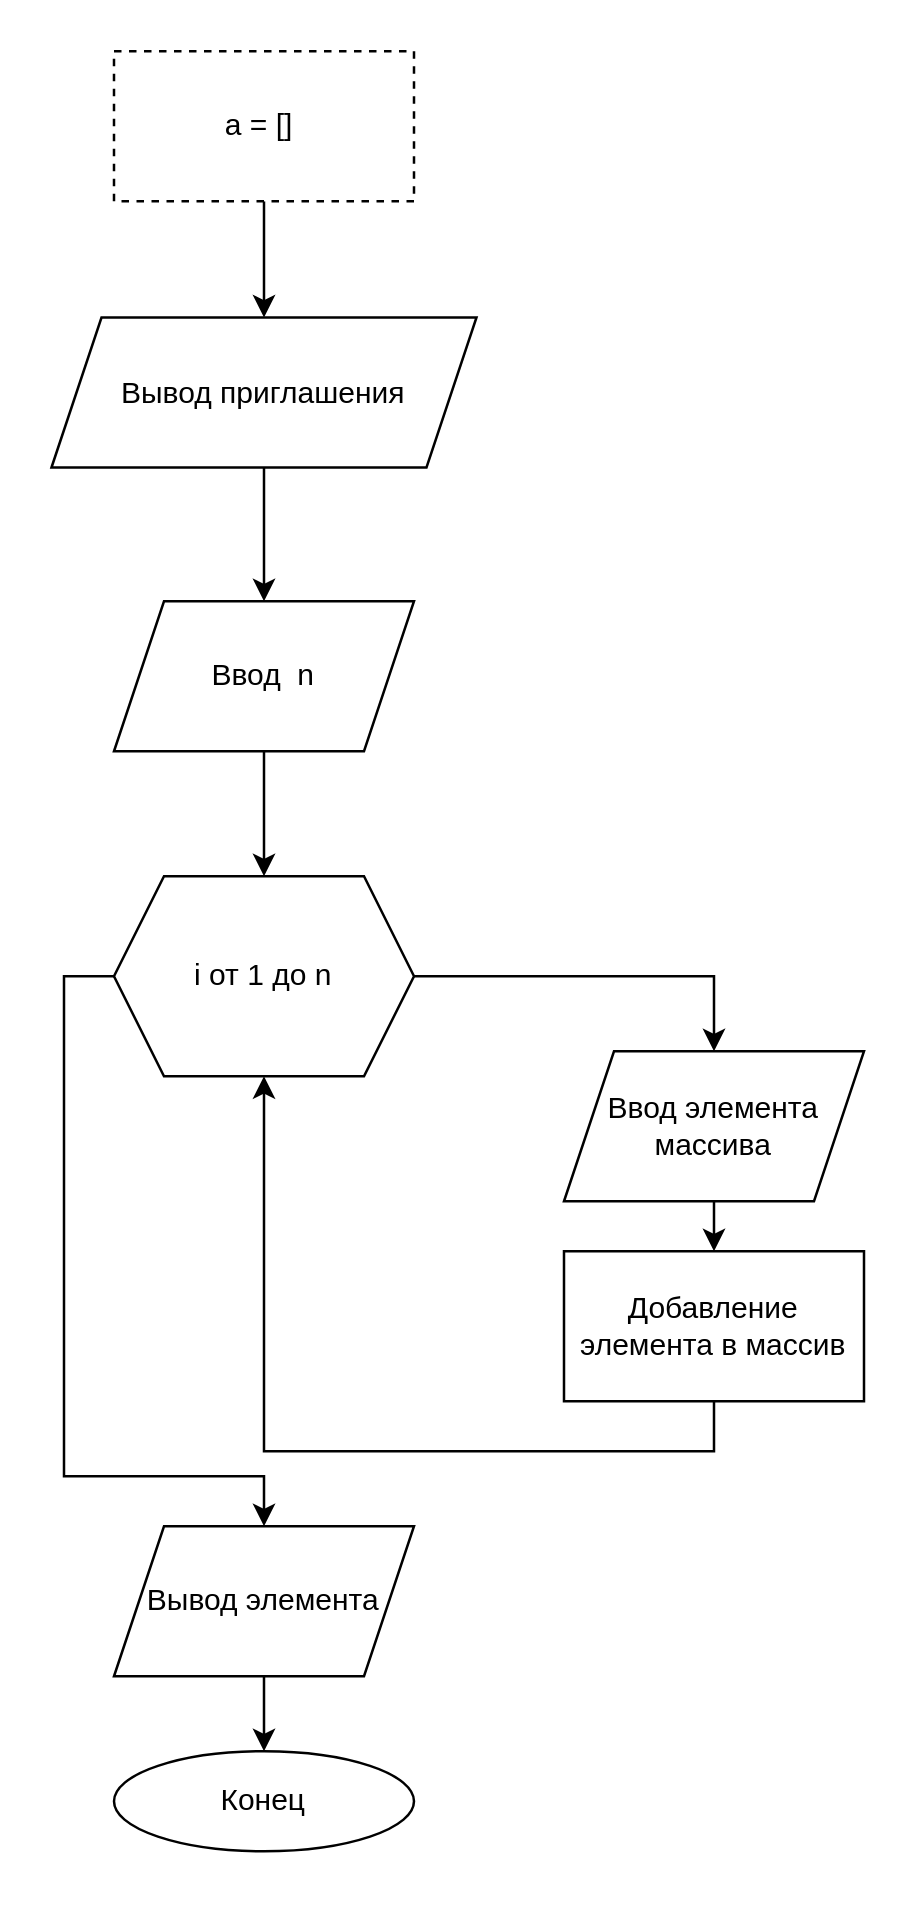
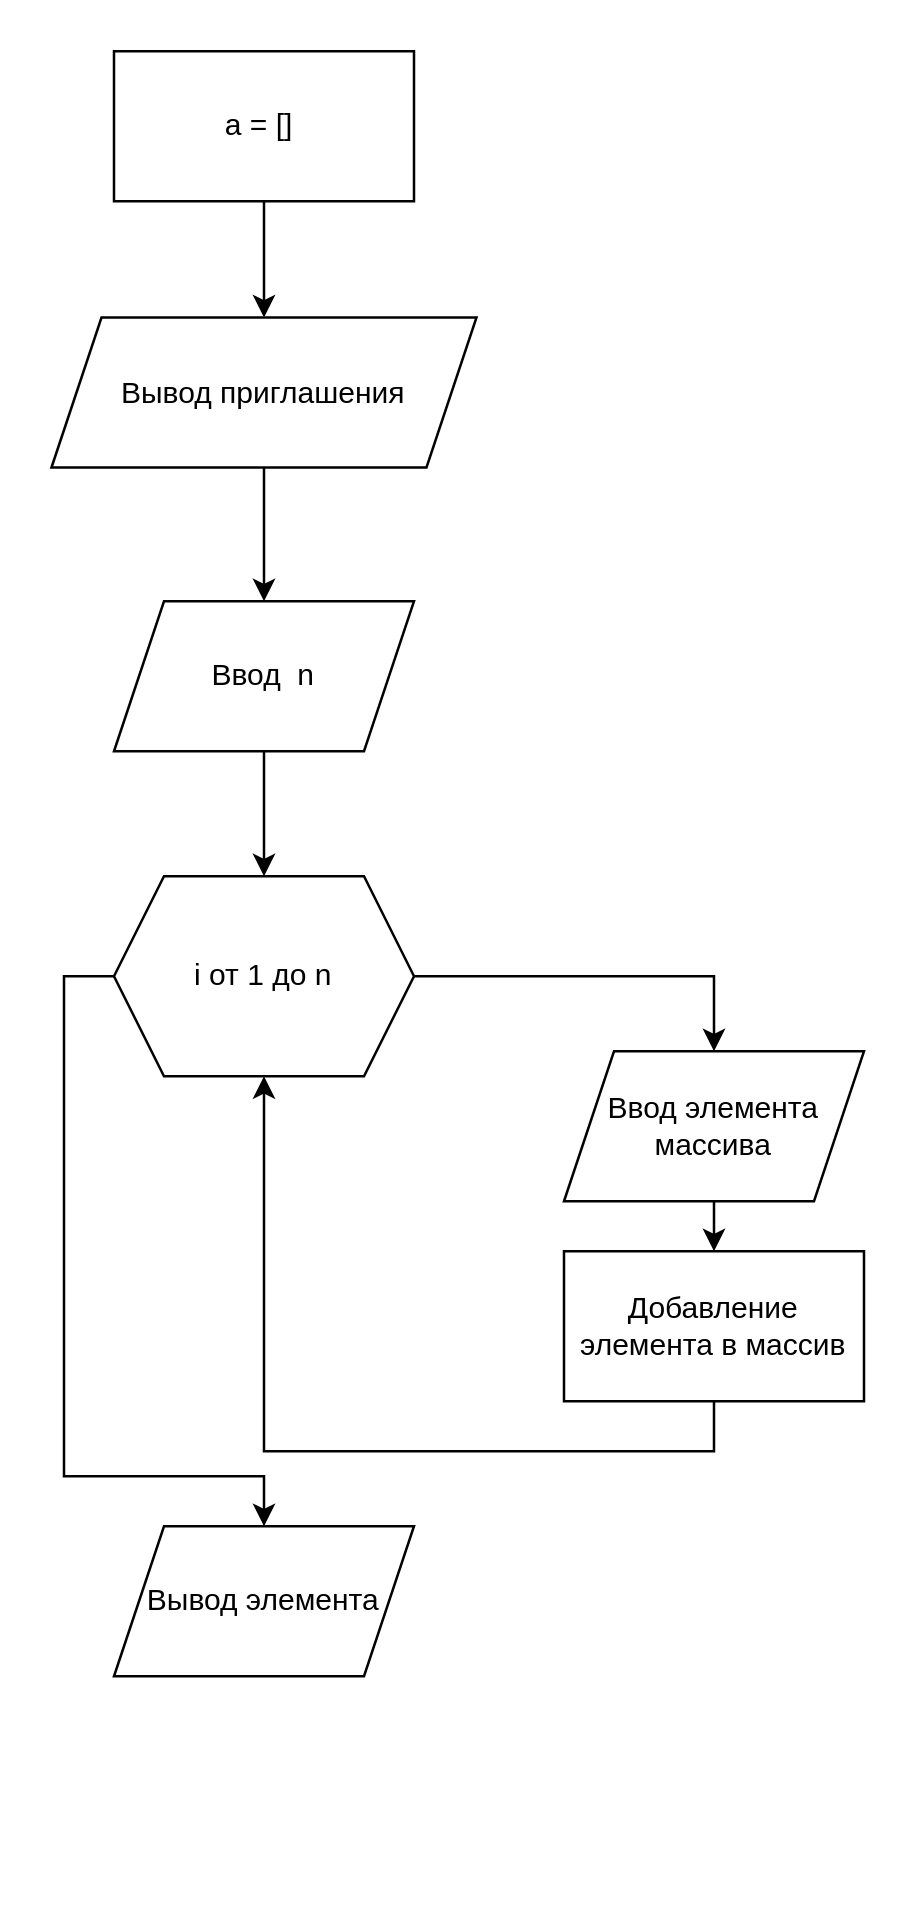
node "a = []": style dashed -> solid
edge "Вывод элемента" -> "Конец": removed
node "Конец": removed
